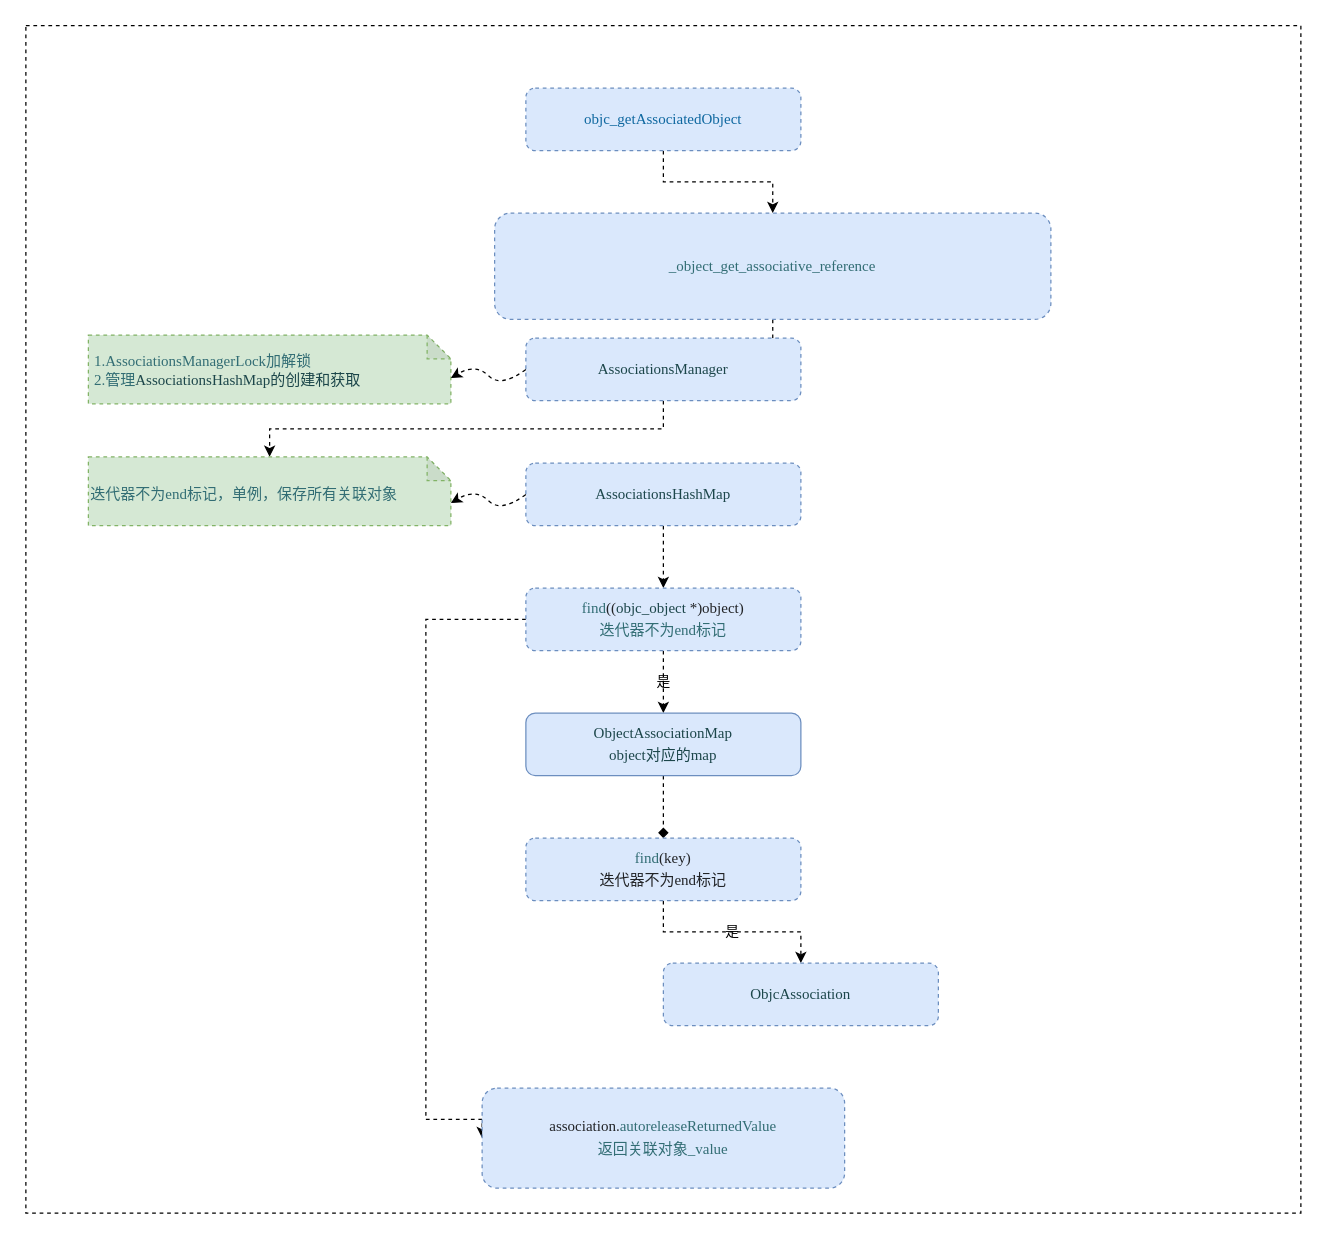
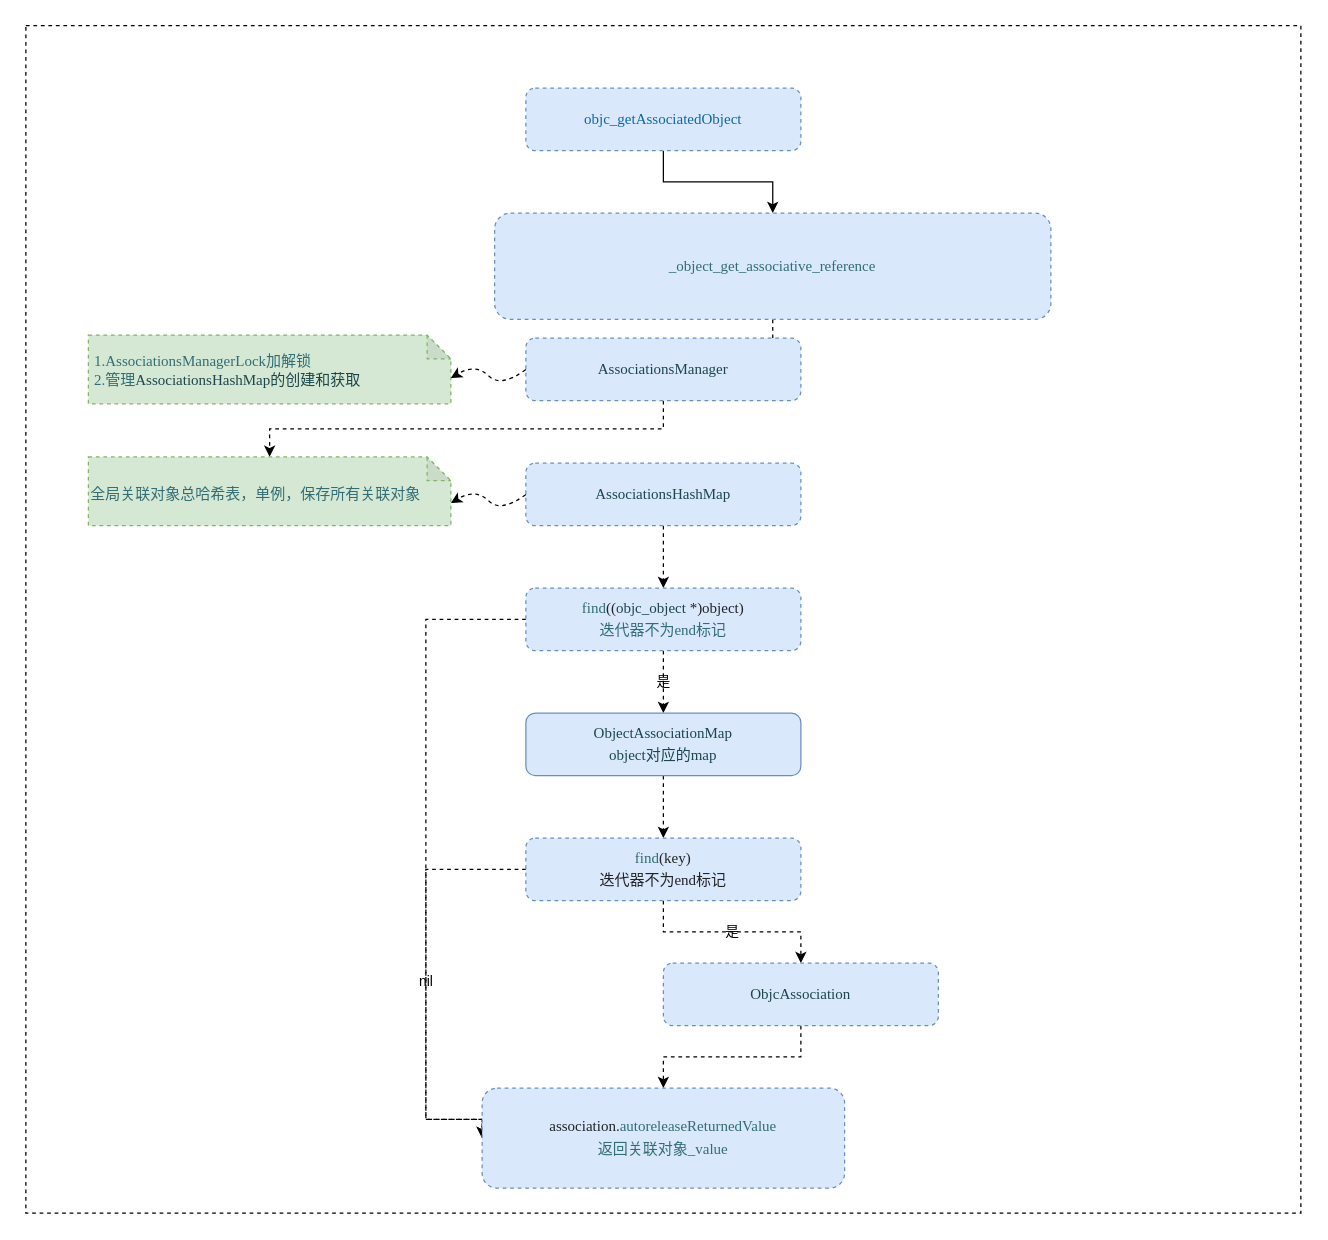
edge "objc_getAssociatedObject" -> "_object_get_associative_reference": style dashed -> solid
node "迭代器不为end标记，单例，保存所有关联对象": label "迭代器不为end标记，单例，保存所有关联对象" -> "全局关联对象总哈希表，单例，保存所有关联对象"
edge "ObjectAssociationMap object对应的map" -> "find(key) 迭代器不为end标记": arrowhead diamond -> classic
edge "find(key) 迭代器不为end标记" -> "association.autoreleaseReturnedValue 返回关联对象_value": added, label "nil"
edge "ObjcAssociation" -> "association.autoreleaseReturnedValue 返回关联对象_value": added
